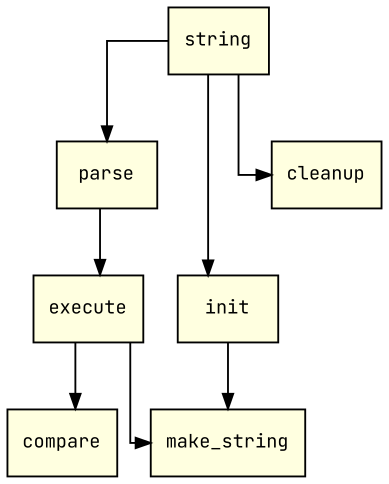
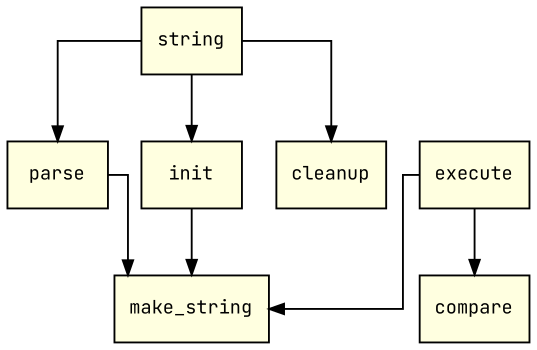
edge "parse" -> "execute": now "parse" -> "make_string"
